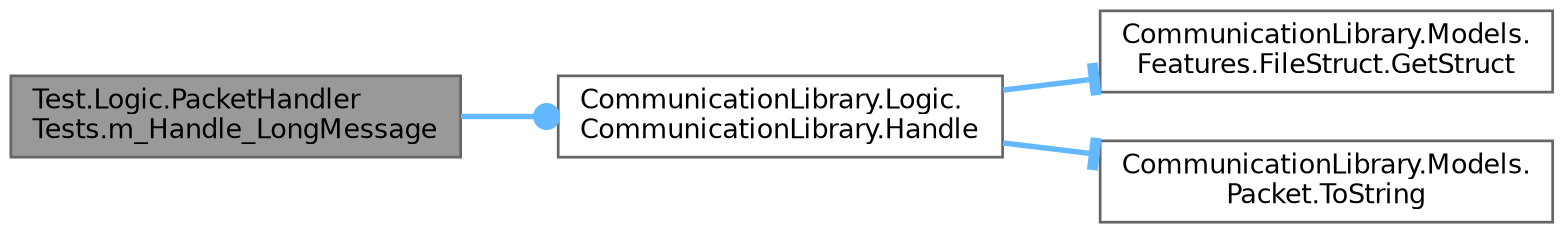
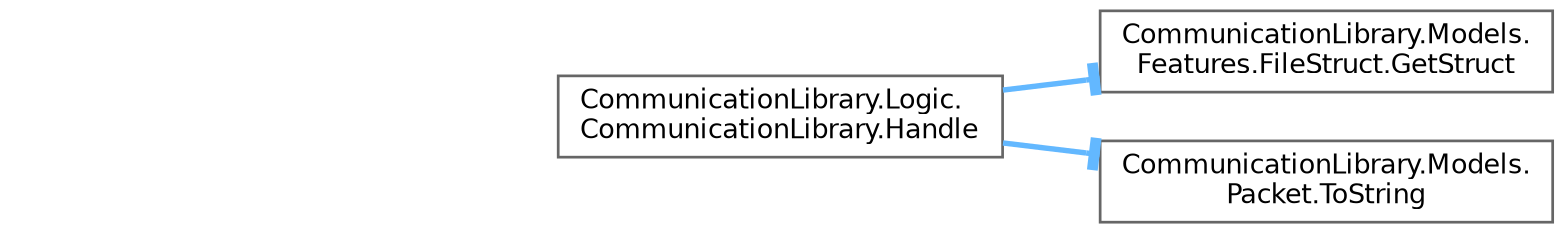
node "Test.Logic.PacketHandler Tests.m_Handle_LongMessage": removed
